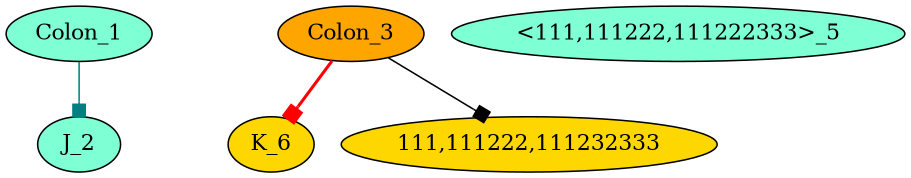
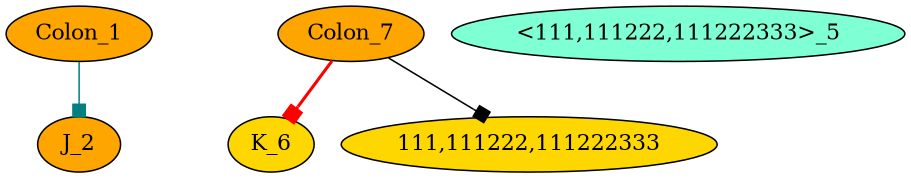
node "Colon_1": fillcolor aquamarine -> orange
node "Colon_3": label "Colon_3" -> "Colon_7"
node "J_2": fillcolor aquamarine -> orange
node "111,111222,111232333": label "111,111222,111232333" -> "111,111222,111222333"
